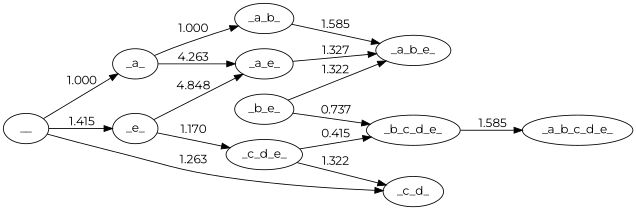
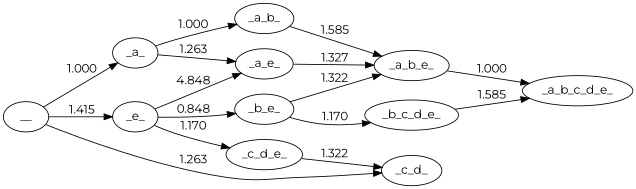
edge "_a_" -> "_a_e_": label " 4.263" -> " 1.263"
edge "_a_b_e_" -> "_a_b_c_d_e_": added, label "1.000"
edge "_b_e_" -> "_b_c_d_e_": label " 0.737" -> " 1.170"
edge "_e_" -> "_b_e_": added, label "0.848"
edge "_c_d_e_" -> "_b_c_d_e_": removed, label "0.415"
